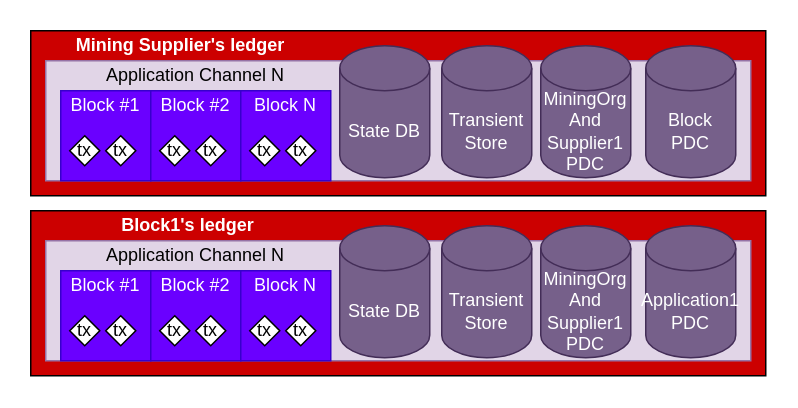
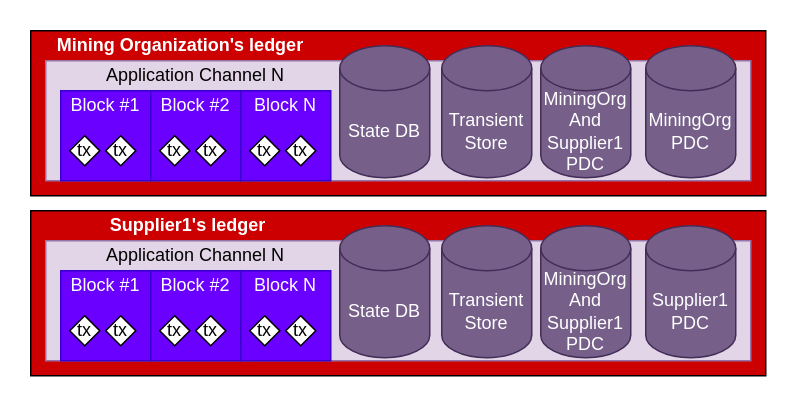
node "Mining Supplier's ledger": label "Mining Supplier's ledger" -> "Mining Organization's ledger"
node "Block PDC": label "Block PDC" -> "MiningOrg PDC"
node "Block1's ledger": label "Block1's ledger" -> "Supplier1's ledger"
node "Application1 PDC": label "Application1 PDC" -> "Supplier1 PDC"
